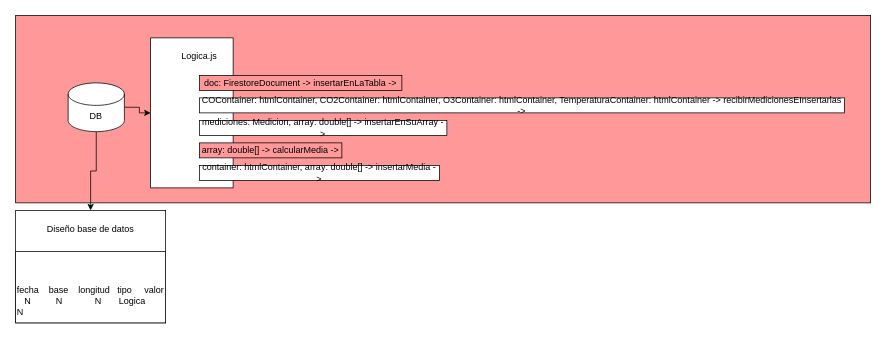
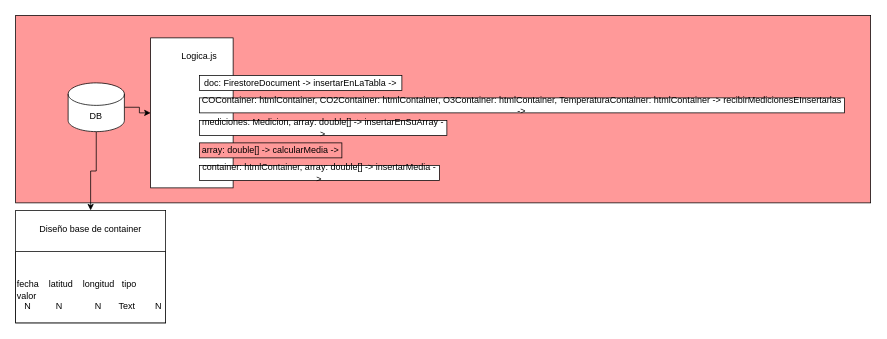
node "doc: FirestoreDocument -> insertarEnLaTabla ->": fillcolor #ff9999 -> #ffffff
node "Diseño base de datos": label "Diseño base de datos" -> "Diseño base de container"
node "fecha base longitud tipo valor": label "fecha base longitud tipo valor" -> "fecha latitud longitud tipo valor"
node "N N N Logica N": label "N N N Logica N" -> "N N N Text N"
